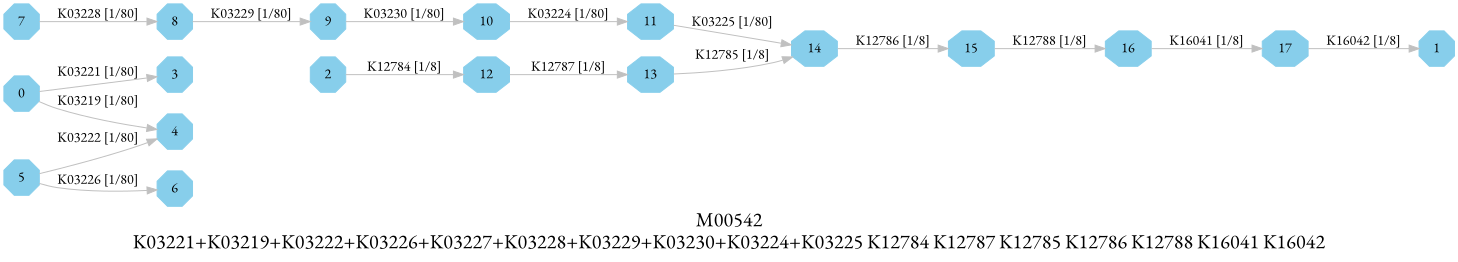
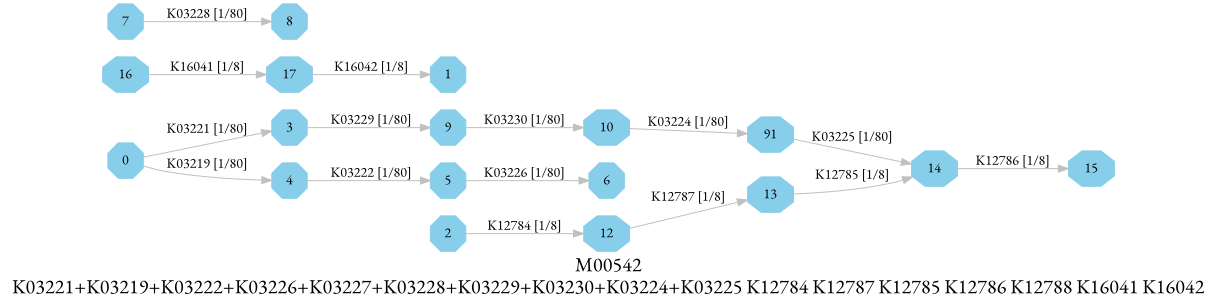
edge "8" -> "9": now "3" -> "9"
node "11": label "11" -> "91"
edge "15" -> "16": removed, label "K12788 [1/8]"
edge "5" -> "4": reversed
